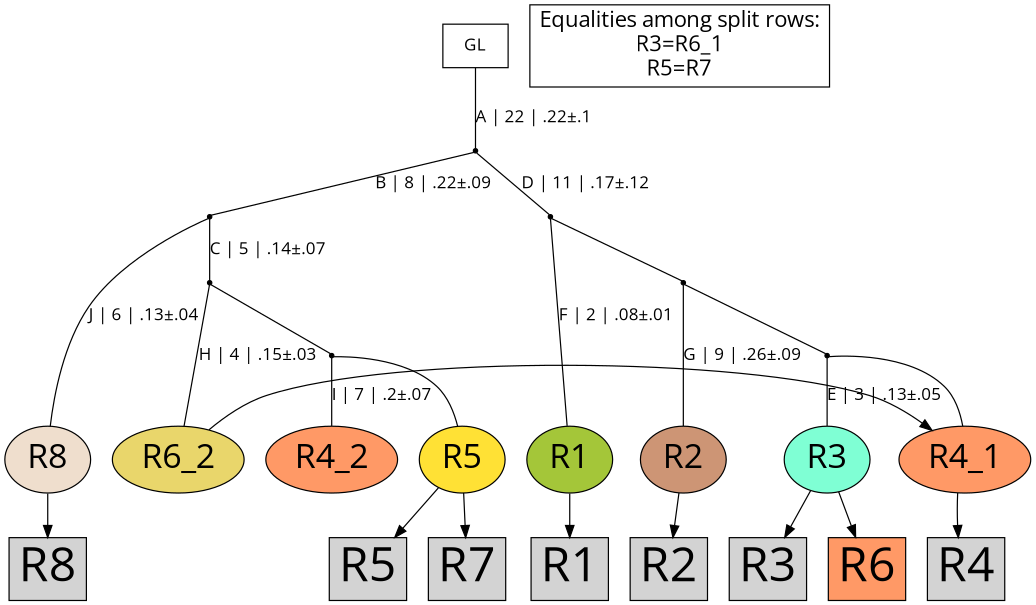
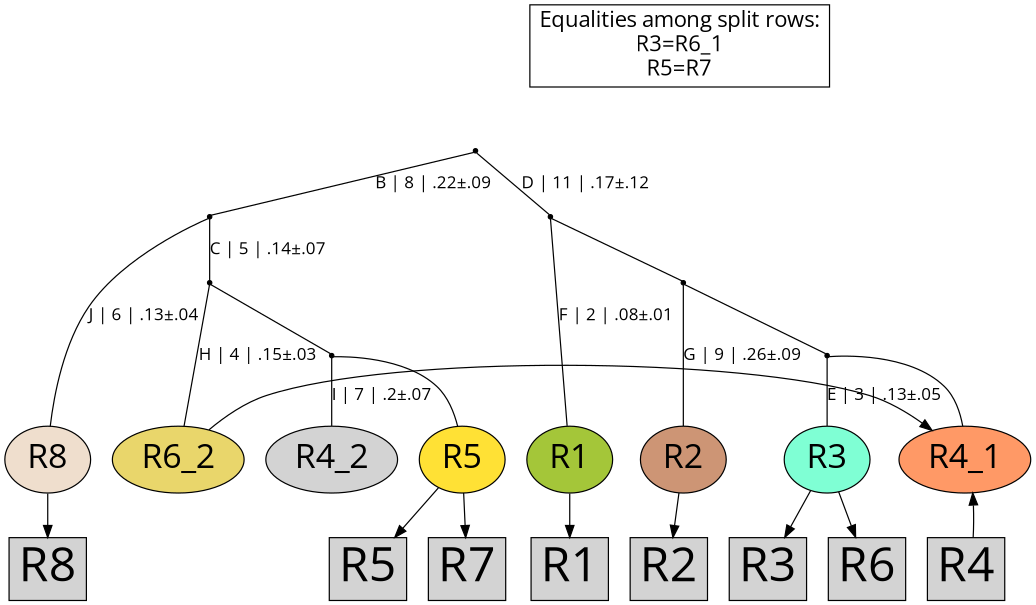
node "GL": removed
node "R4_2": fillcolor #ff9966 -> lightgrey
edge "R4_1" -> "R4": reversed
node "R6": fillcolor #ff9966 -> lightgrey
